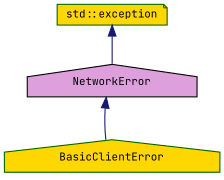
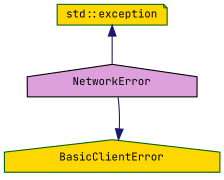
edge "BasicClientError" -> "NetworkError": reversed
